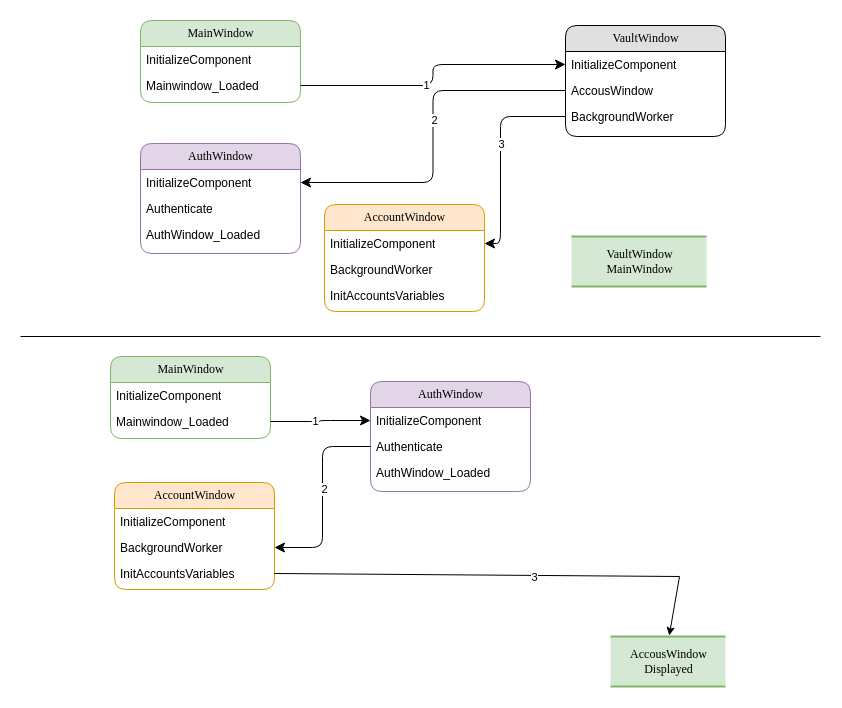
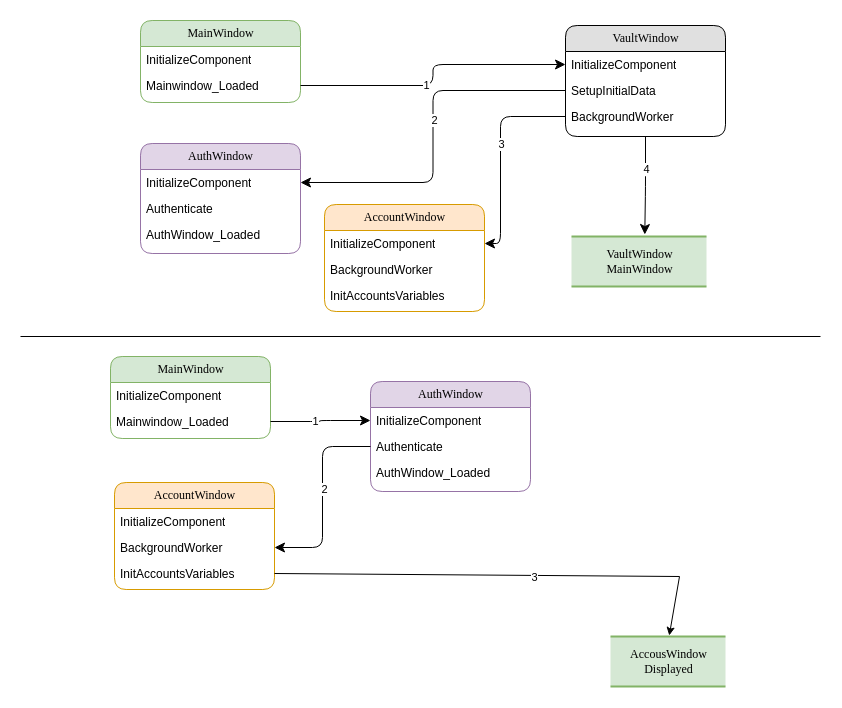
node "AccousWindow": label "AccousWindow" -> "SetupInitialData"
edge "VaultWindow" -> "VaultWindow MainWindow": added, label "4"
